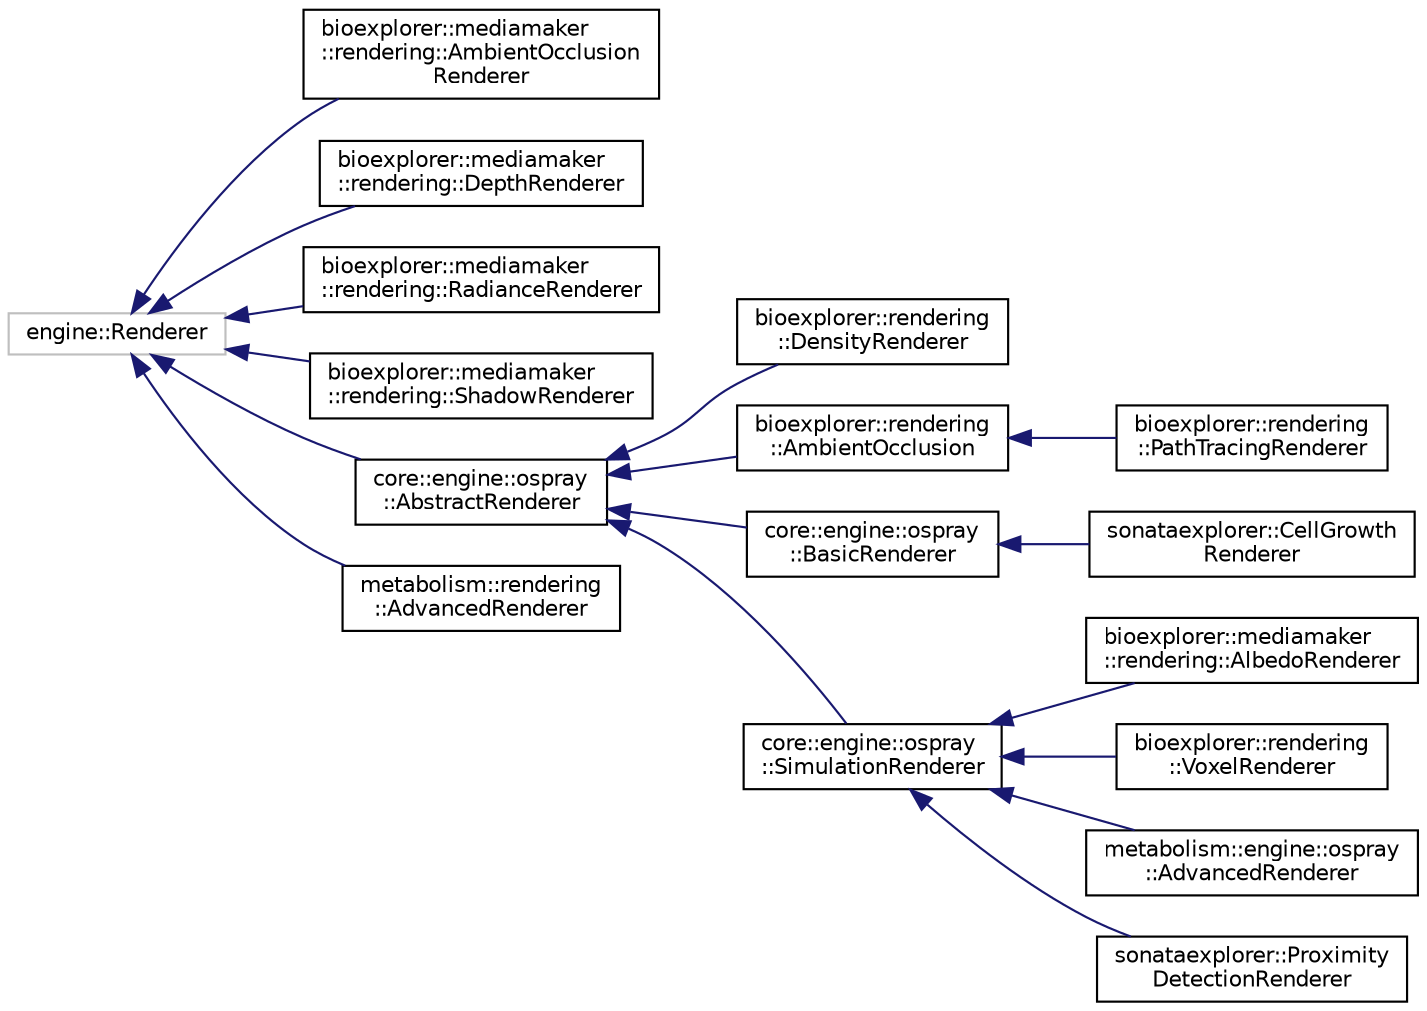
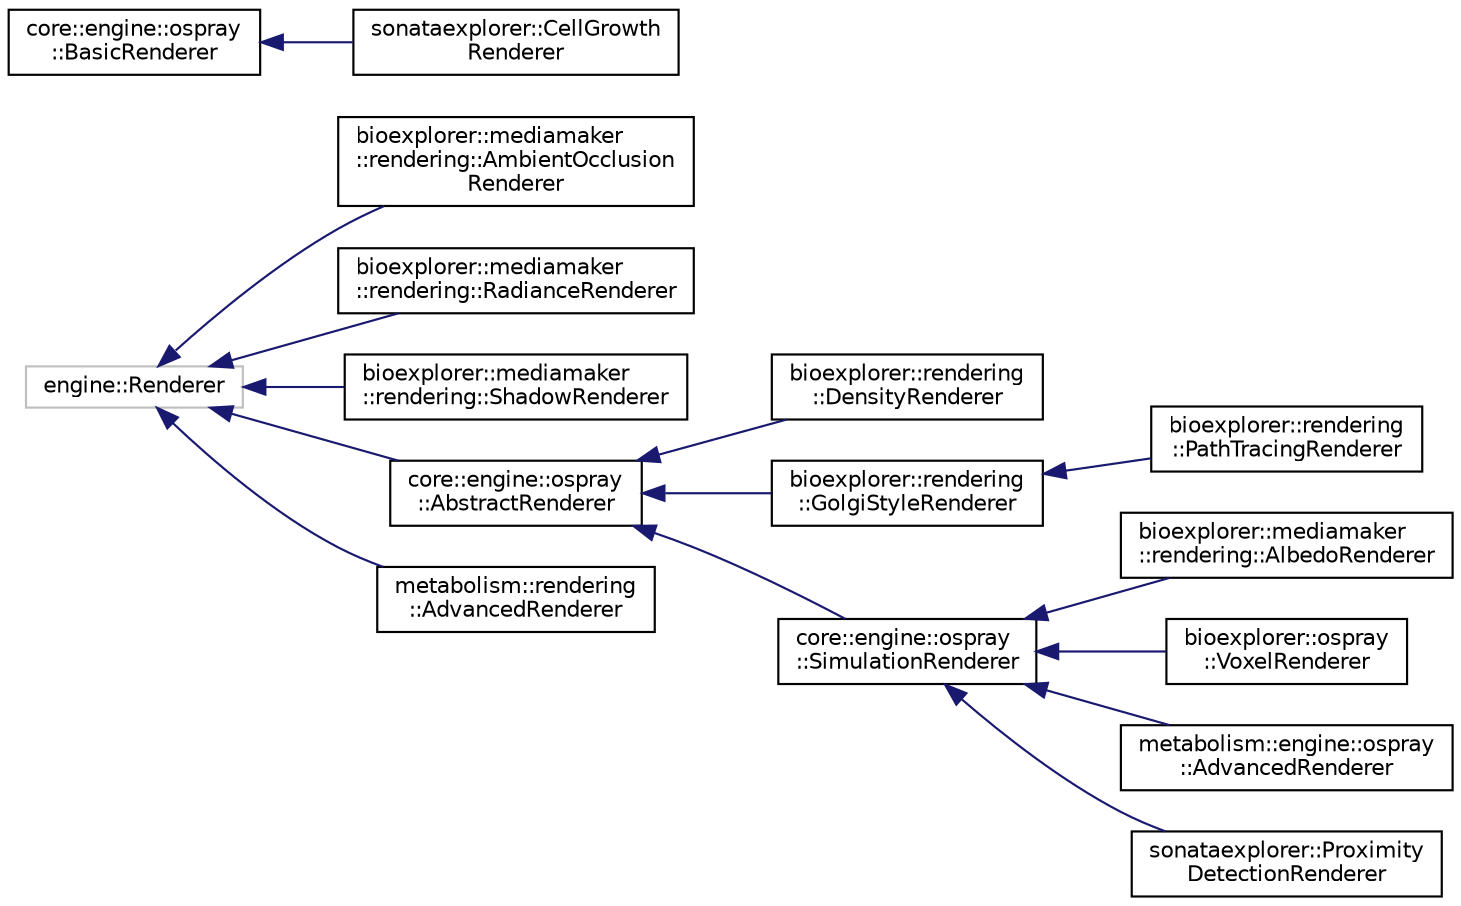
node "bioexplorer::mediamaker ::rendering::DepthRenderer": removed
node "bioexplorer::rendering ::AmbientOcclusion": label "bioexplorer::rendering ::AmbientOcclusion" -> "bioexplorer::rendering ::GolgiStyleRenderer"
edge "core::engine::ospray ::BasicRenderer" -> "core::engine::ospray ::AbstractRenderer": removed
node "bioexplorer::rendering ::VoxelRenderer": label "bioexplorer::rendering ::VoxelRenderer" -> "bioexplorer::ospray ::VoxelRenderer"
